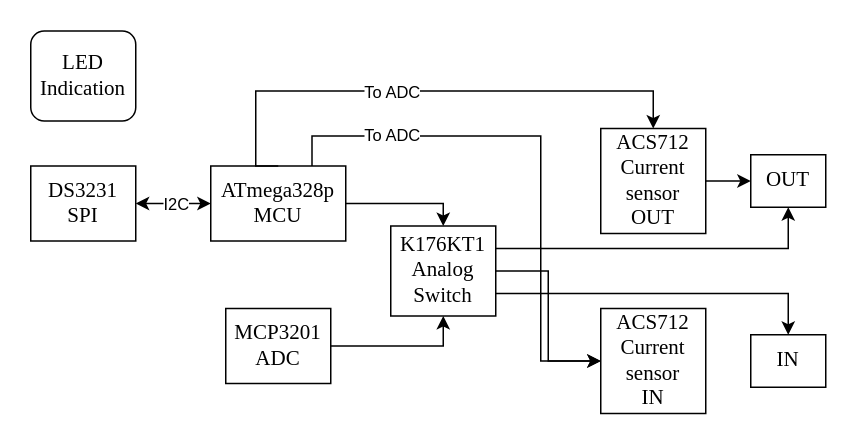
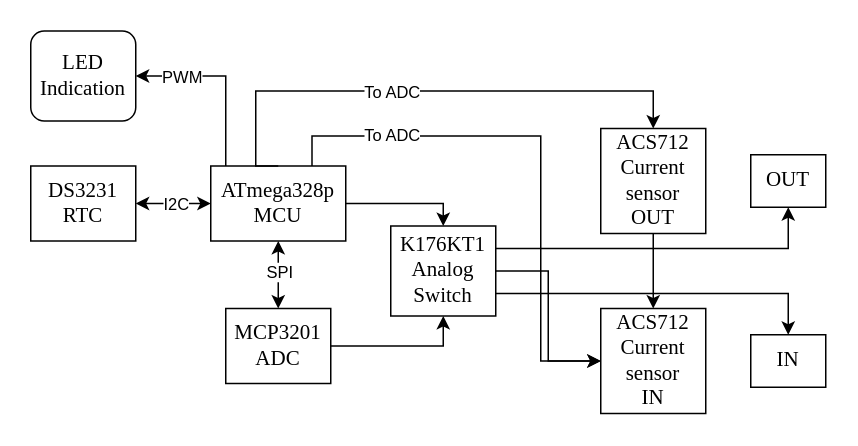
edge "ATmega328p MCU" -> "LED Indication": added, label "PWM"
edge "ACS712 Current sensor OUT" -> "OUT": now "ACS712 Current sensor OUT" -> "ACS712 Current sensor IN"
node "DS3231 SPI": label "DS3231 SPI" -> "DS3231 RTC"
edge "ATmega328p MCU" -- "MCP3201 ADC": added, label "SPI"
